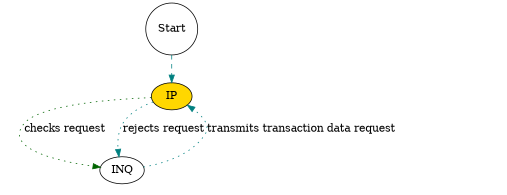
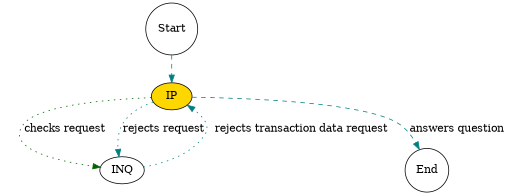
edge "INQ" -> "IP": label "transmits transaction data request" -> "rejects transaction data request"
node "End": added
